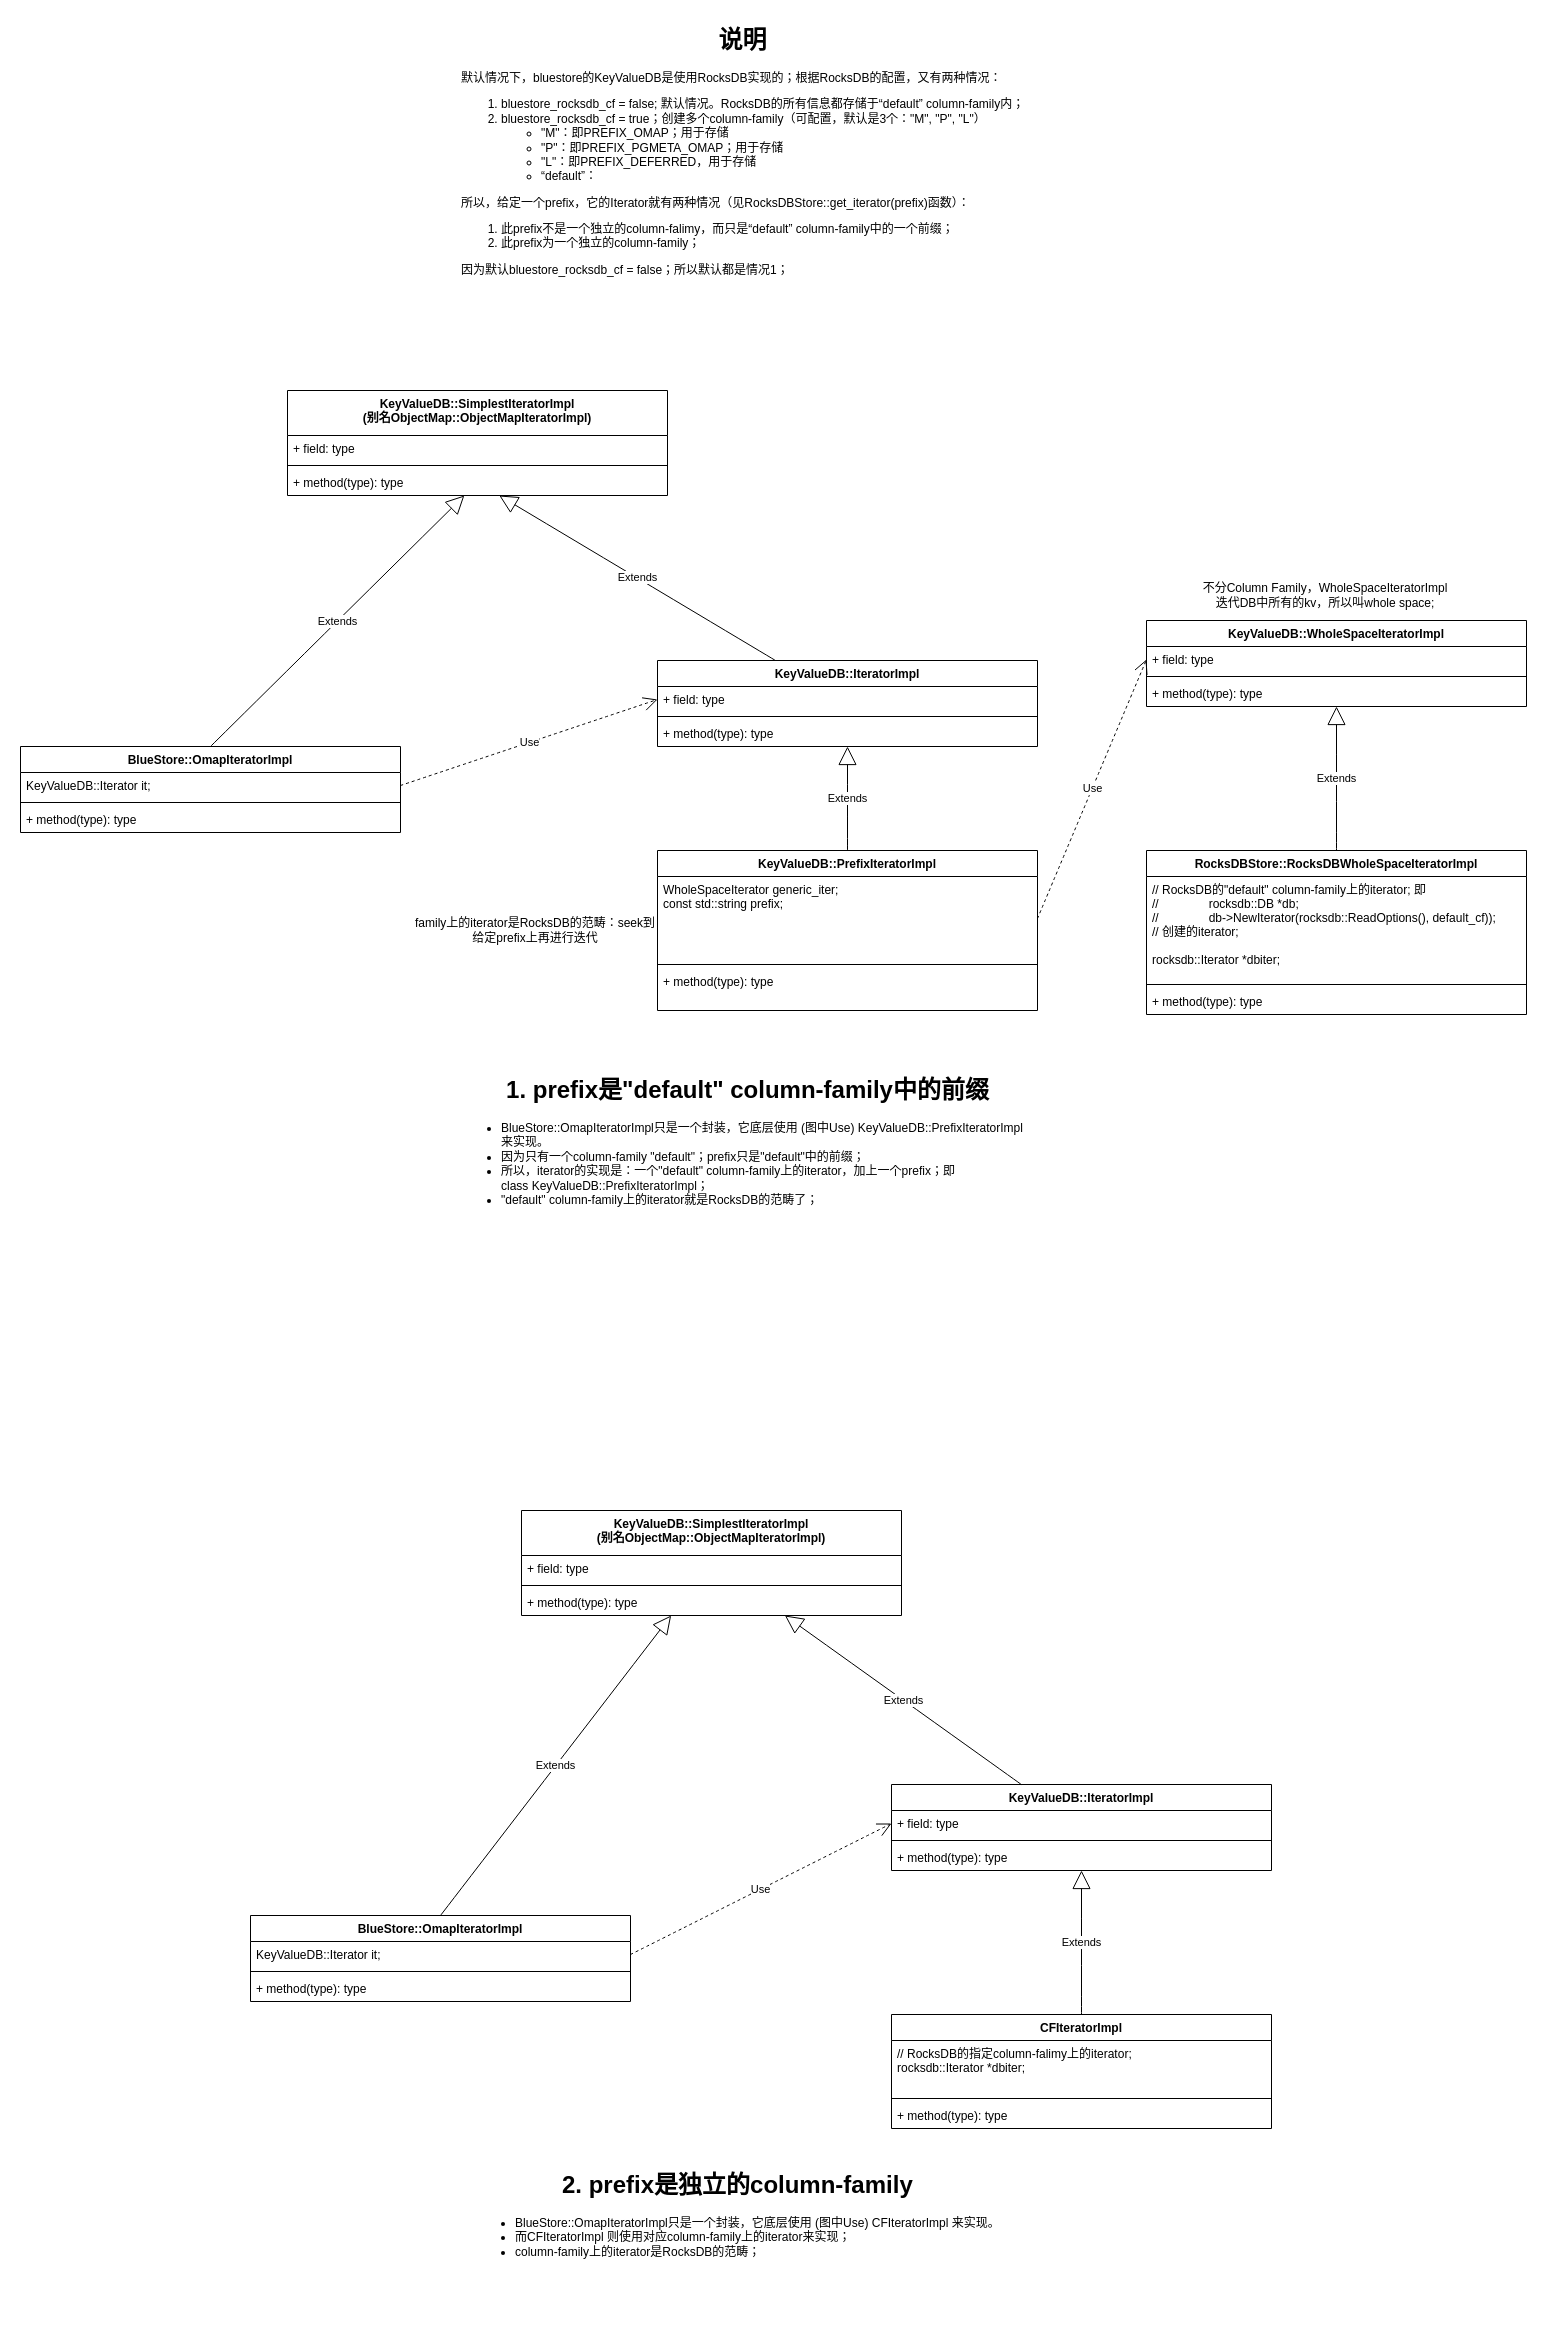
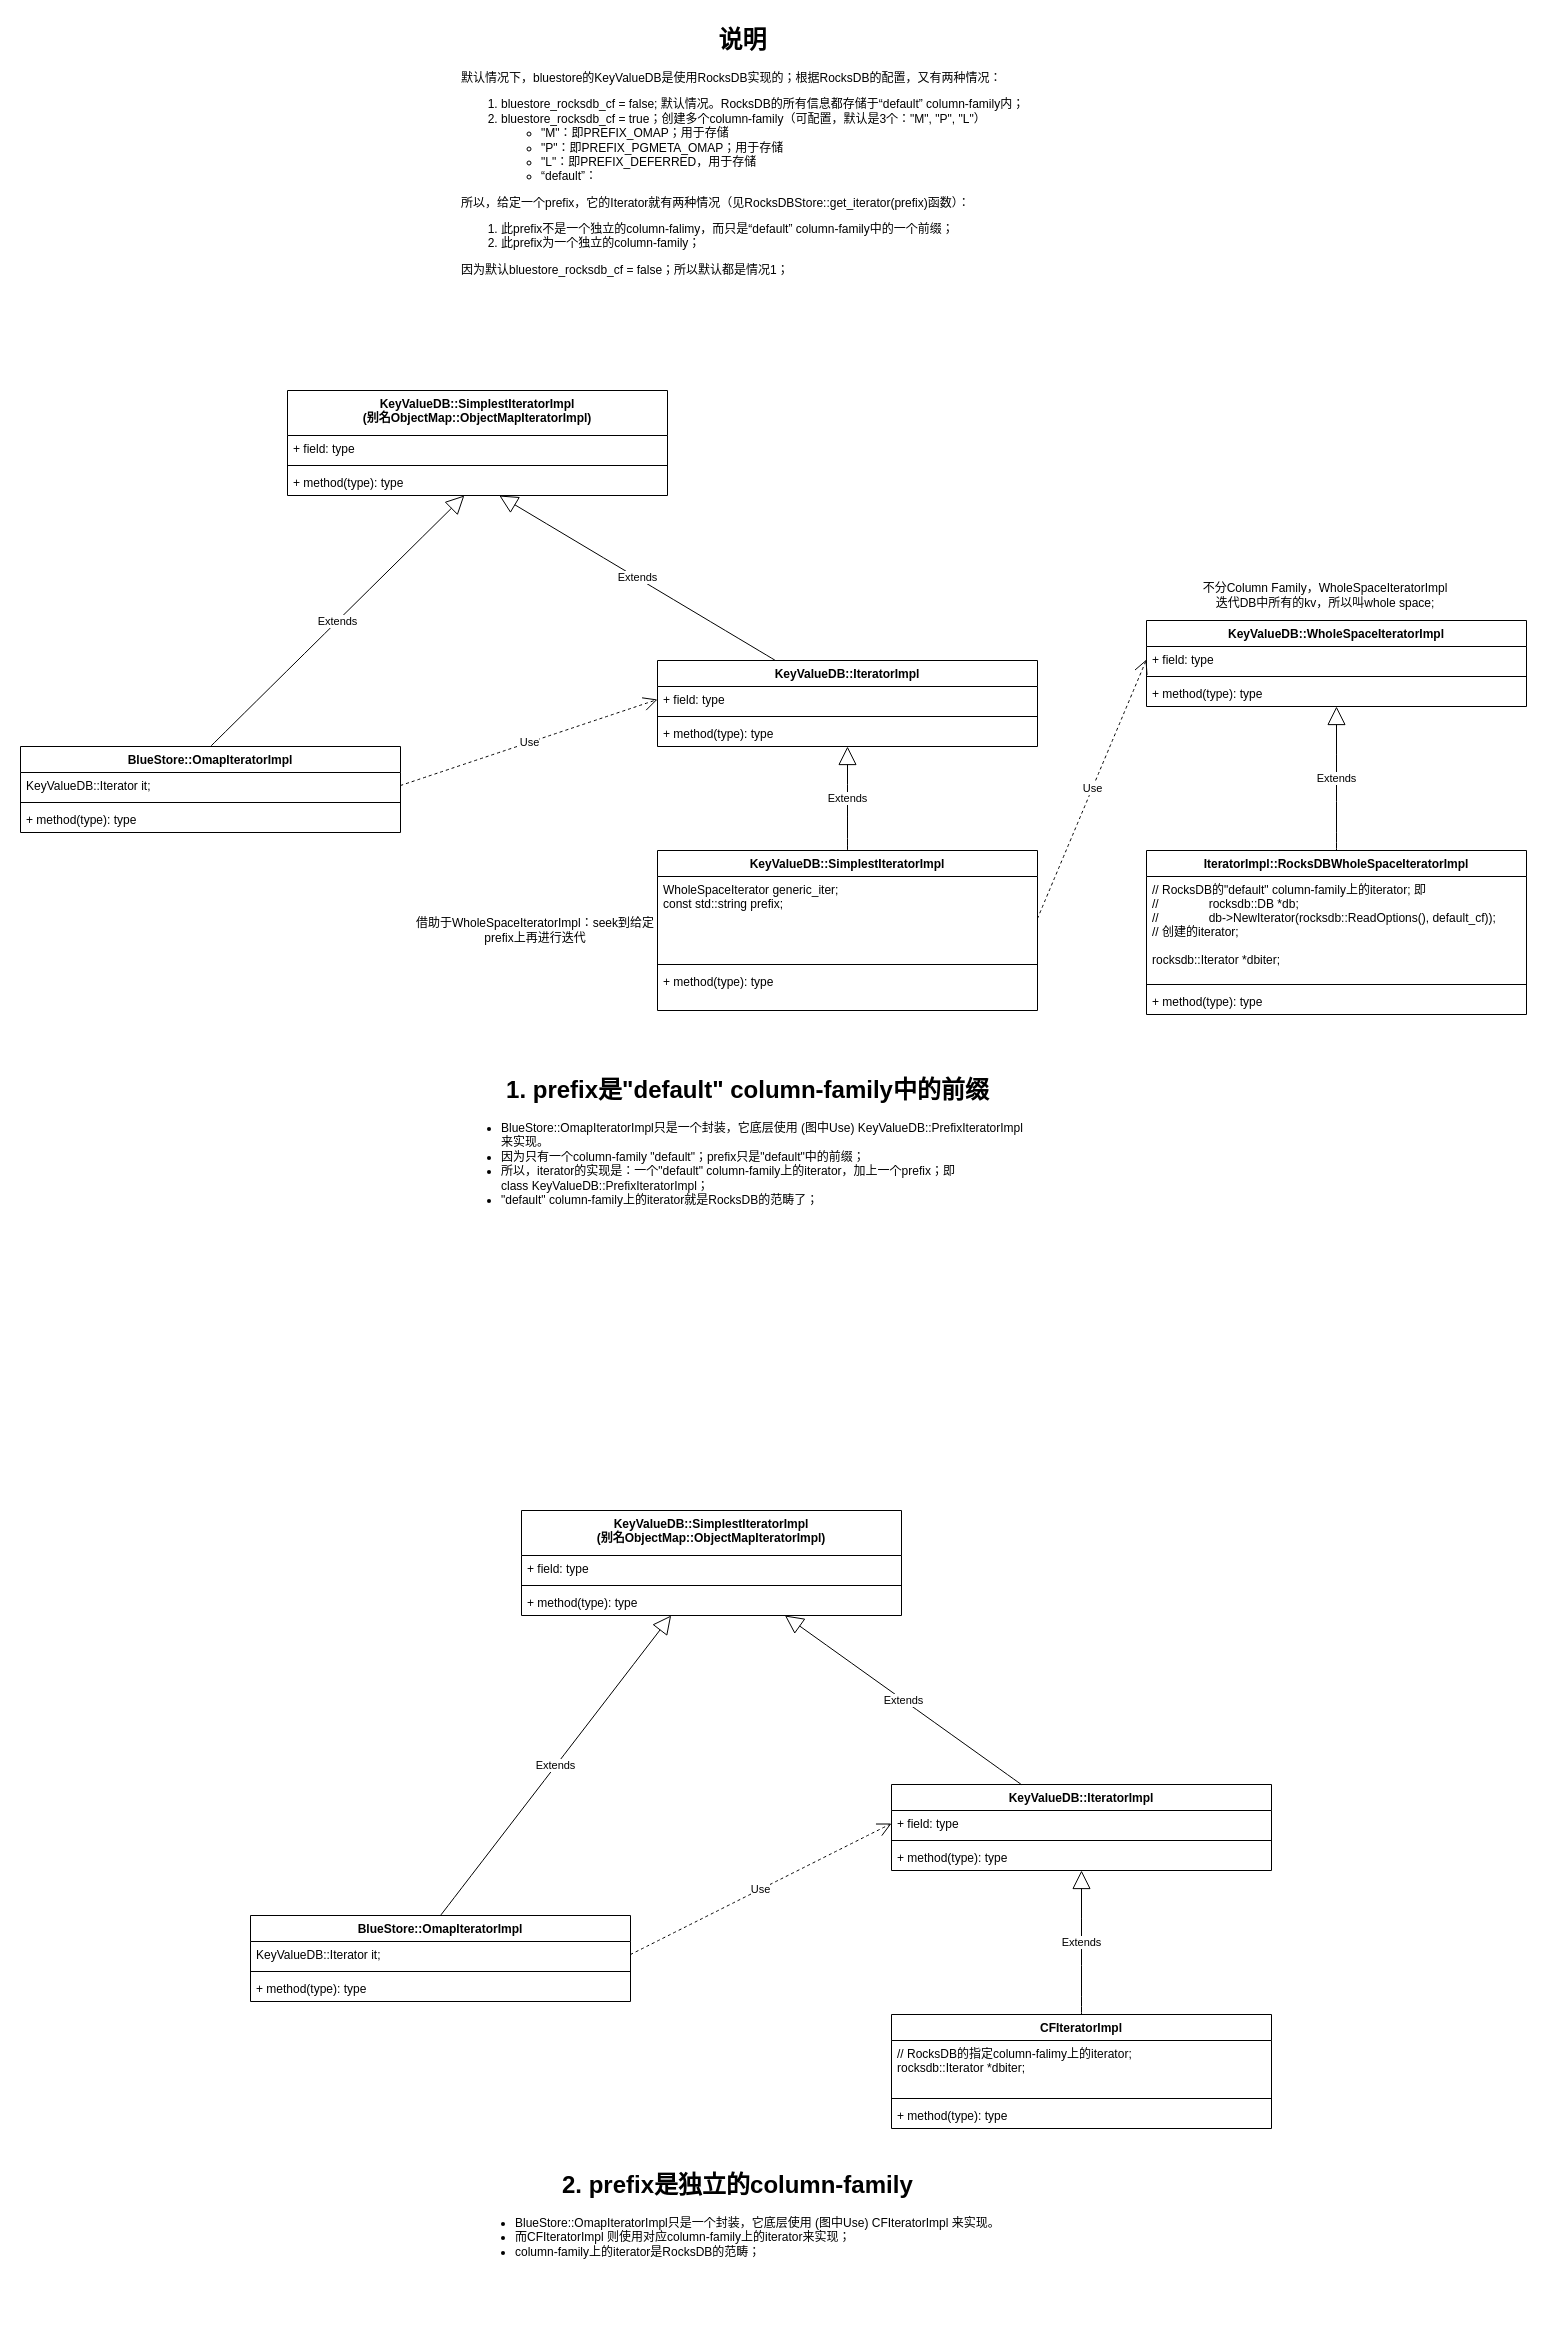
node "KeyValueDB::PrefixIteratorImpl": label "KeyValueDB::PrefixIteratorImpl" -> "KeyValueDB::SimplestIteratorImpl"
node "RocksDBStore::RocksDBWholeSpaceIteratorImpl": label "RocksDBStore::RocksDBWholeSpaceIteratorImpl" -> "IteratorImpl::RocksDBWholeSpaceIteratorImpl"
node "family上的iterator是RocksDB的范畴：seek到给定prefix上再进行迭代": label "family上的iterator是RocksDB的范畴：seek到给定prefix上再进行迭代" -> "借助于WholeSpaceIteratorImpl：seek到给定prefix上再进行迭代"
